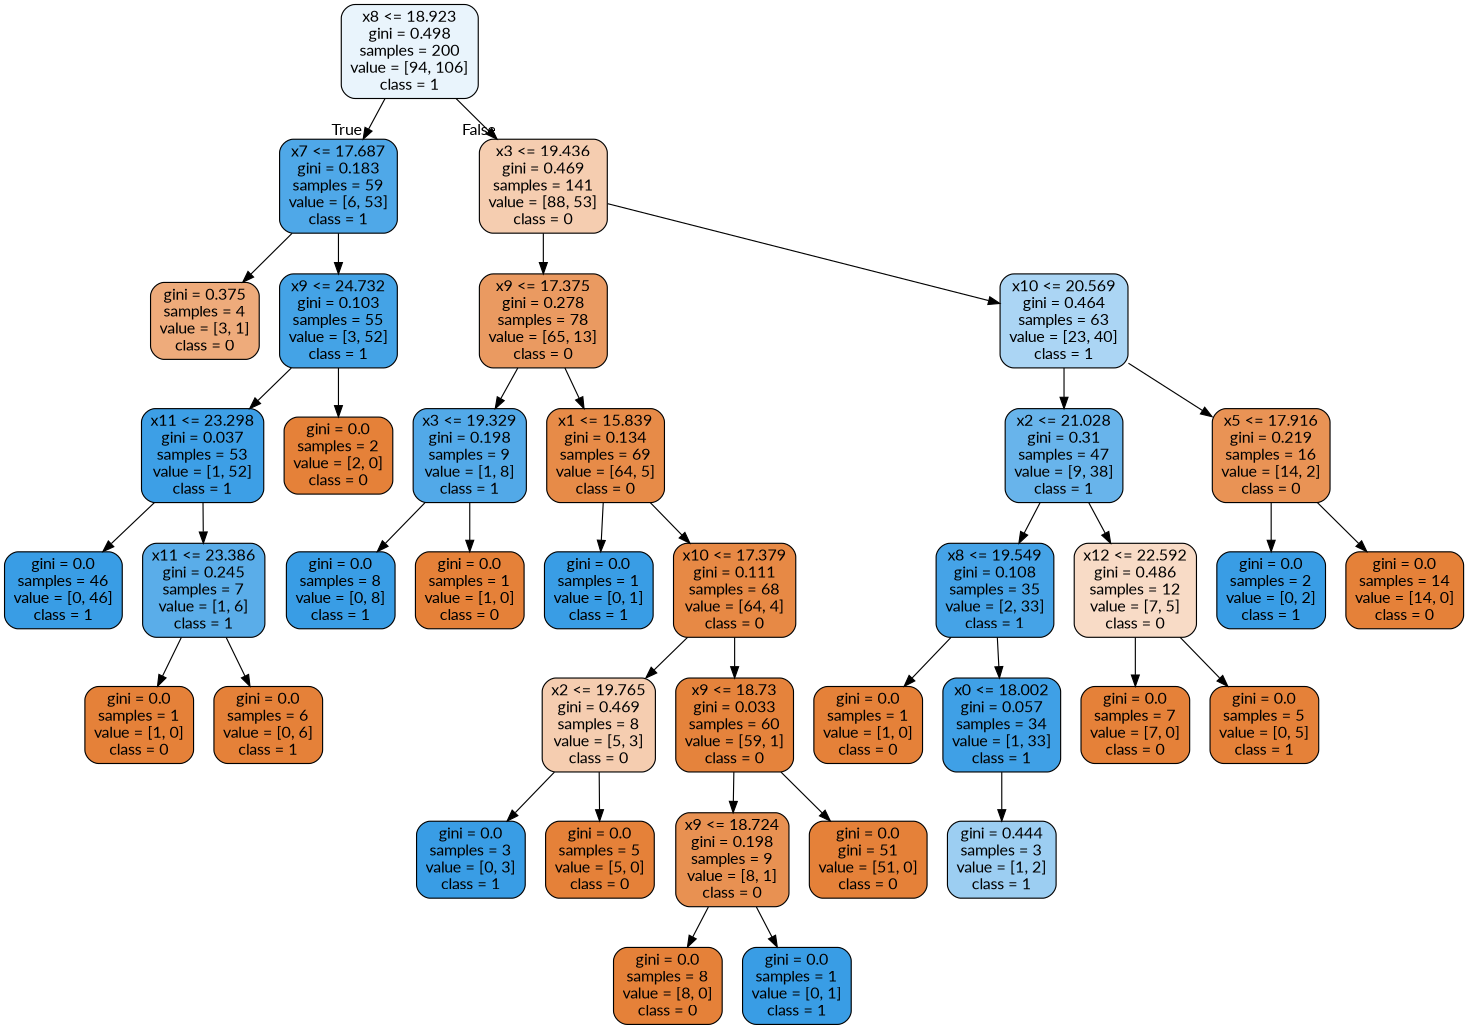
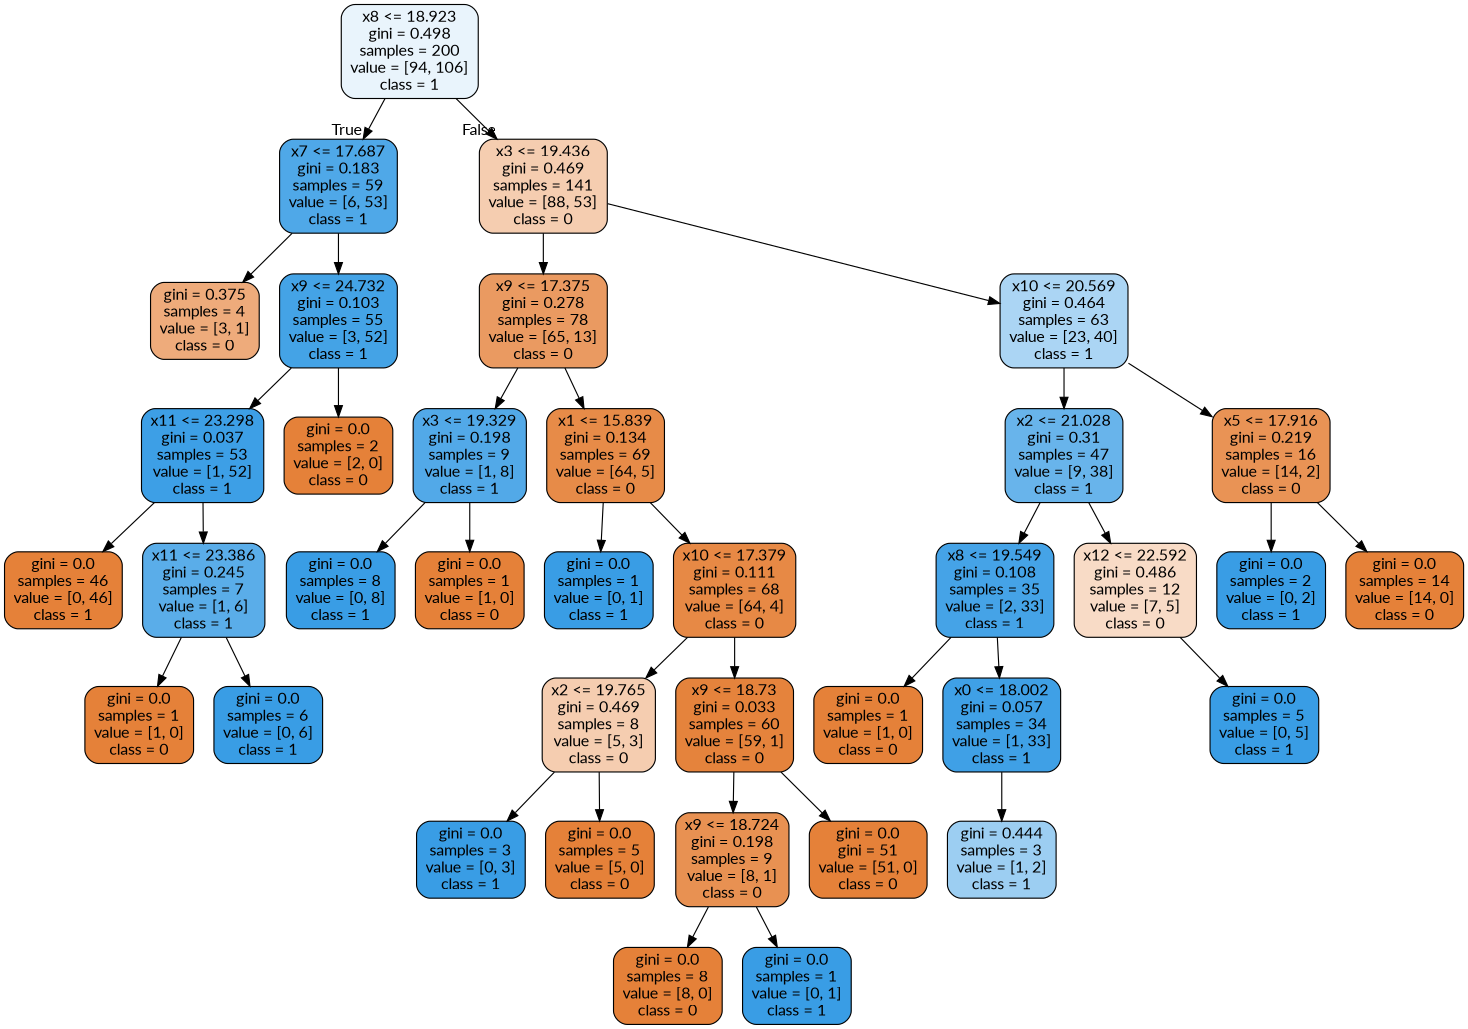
node "gini = 0.0 samples = 46 value = [0, 46] class = 1": fillcolor #399de5 -> #e58139
node "gini = 0.0 samples = 6 value = [0, 6] class = 1": fillcolor #e58139 -> #399de5
node "gini = 0.0 samples = 7 value = [7, 0] class = 0": removed
node "gini = 0.0 samples = 5 value = [0, 5] class = 1": fillcolor #e58139 -> #399de5
